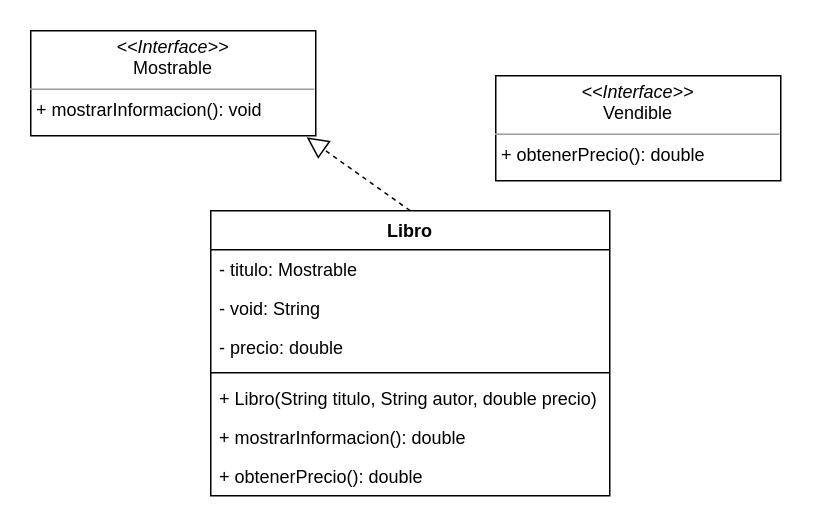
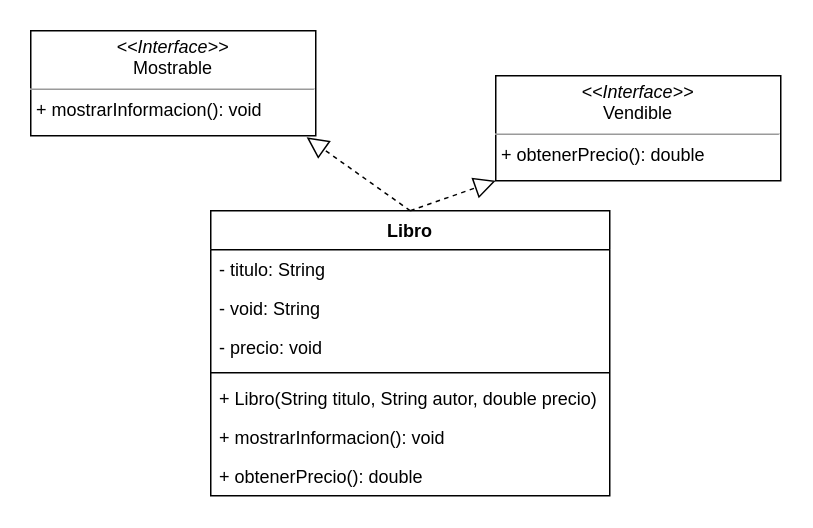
edge "Libro" -> "<<Interface>> Vendible + obtenerPrecio(): double": added
node "- titulo: Mostrable": label "- titulo: Mostrable" -> "- titulo: String"
node "- precio: double": label "- precio: double" -> "- precio: void"
node "+ mostrarInformacion(): double": label "+ mostrarInformacion(): double" -> "+ mostrarInformacion(): void"
